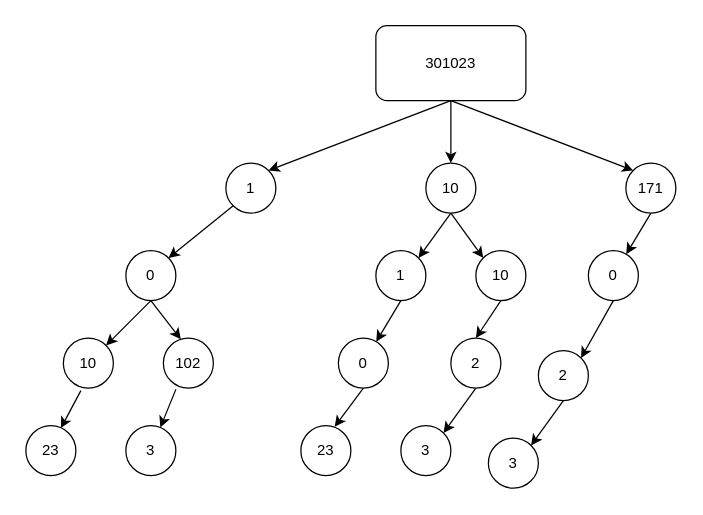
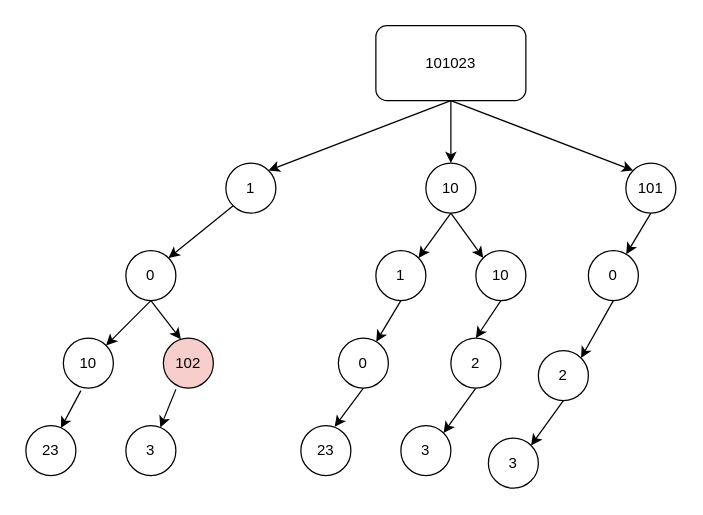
node "301023": label "301023" -> "101023"
node "171": label "171" -> "101"
node "102": fillcolor #ffffff -> #f8cecc
